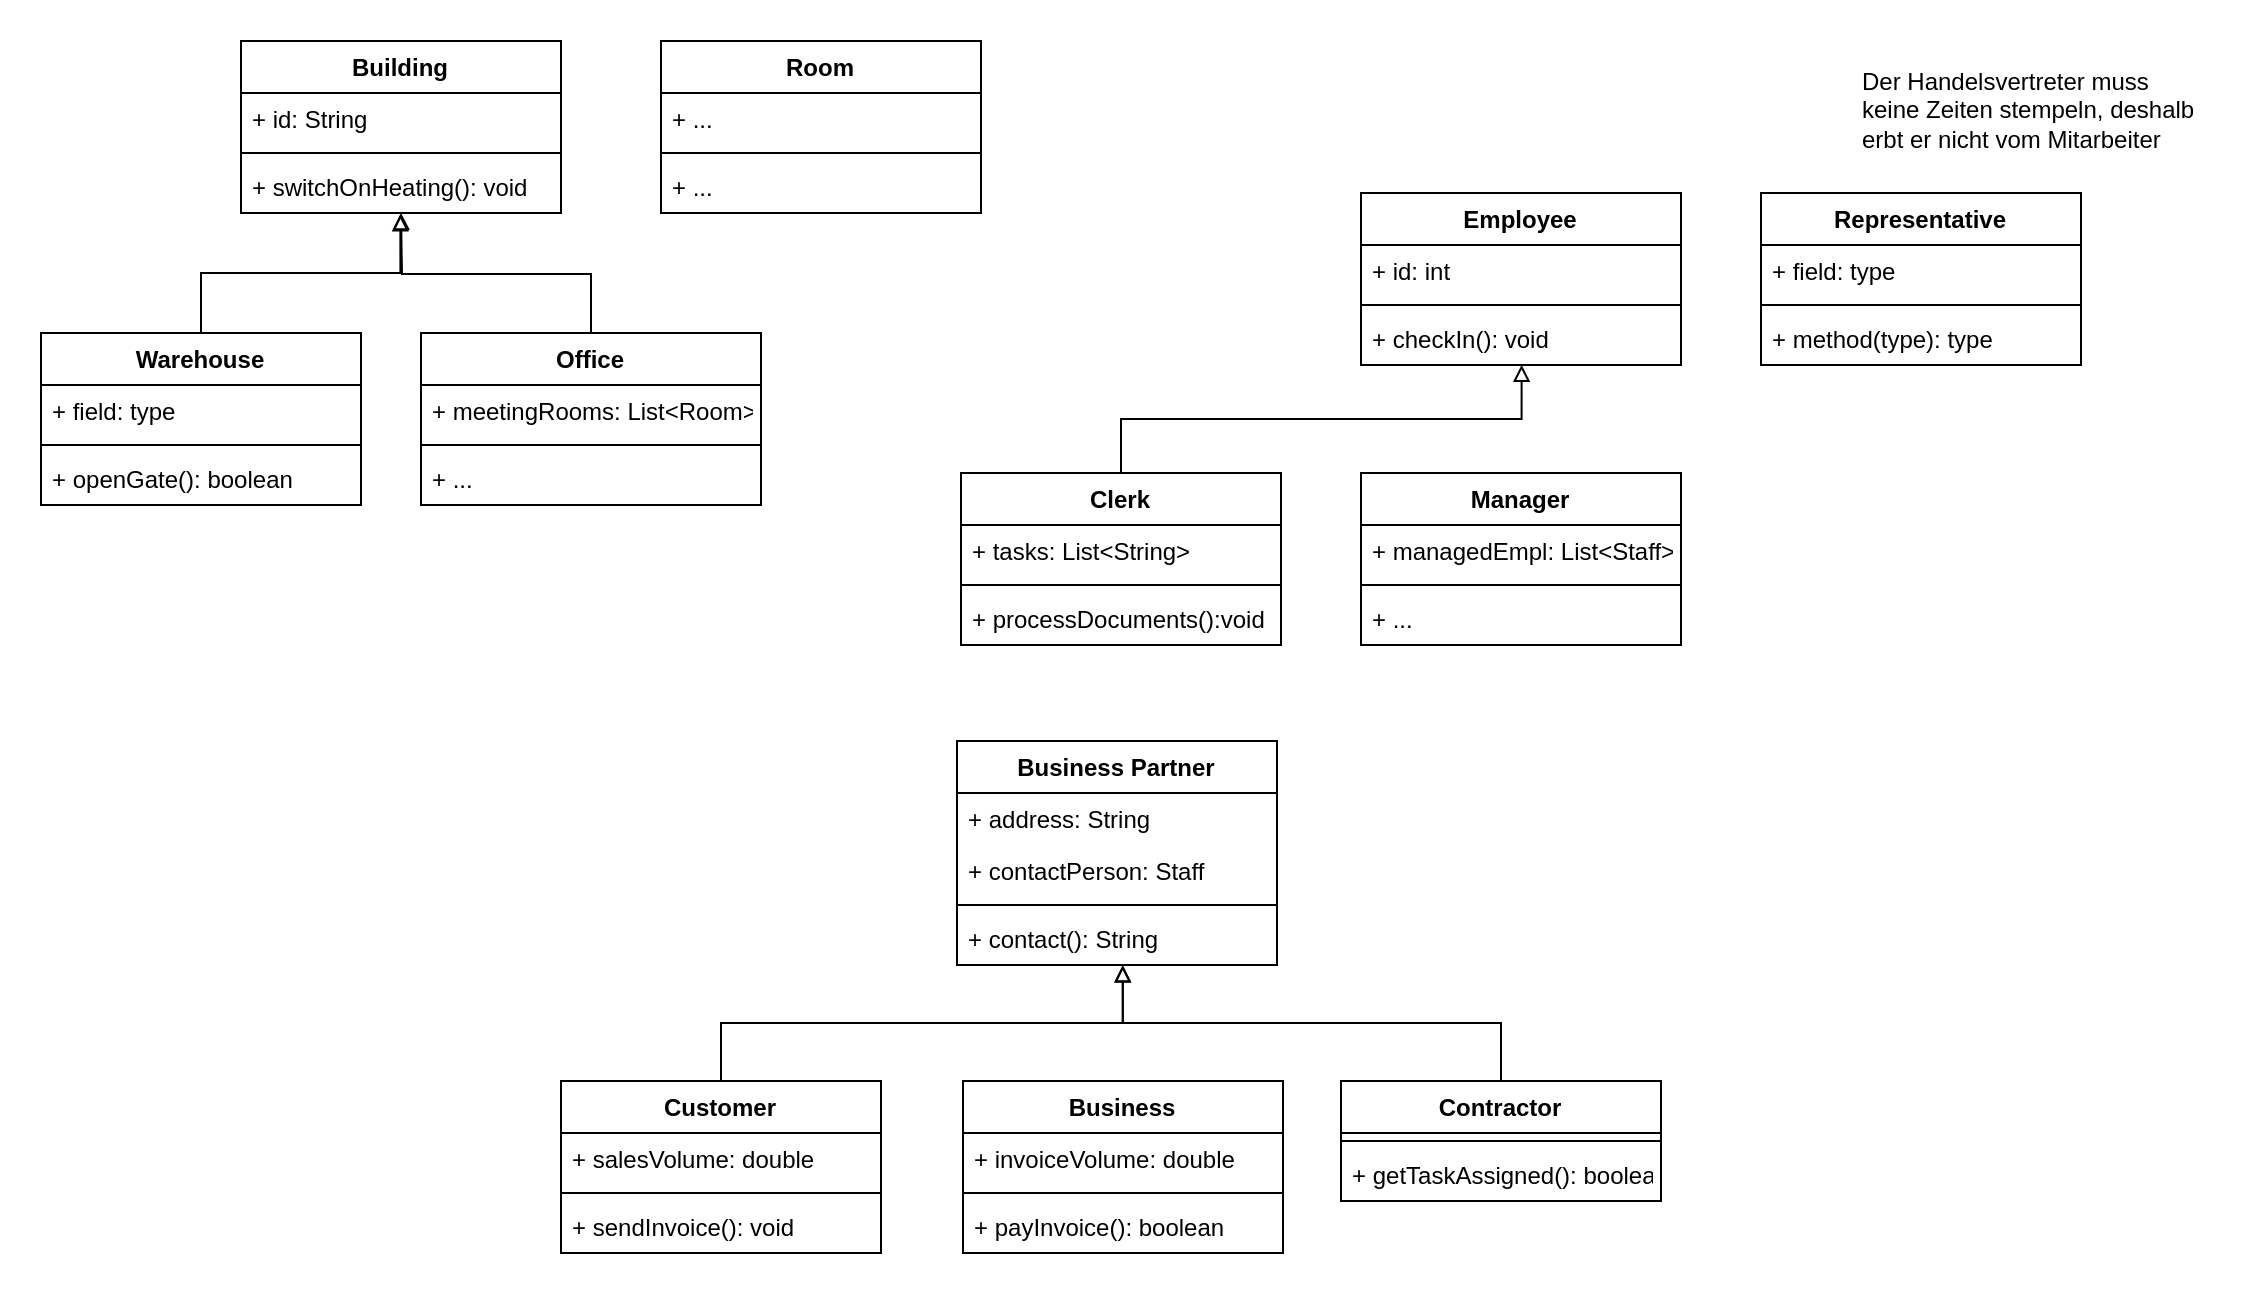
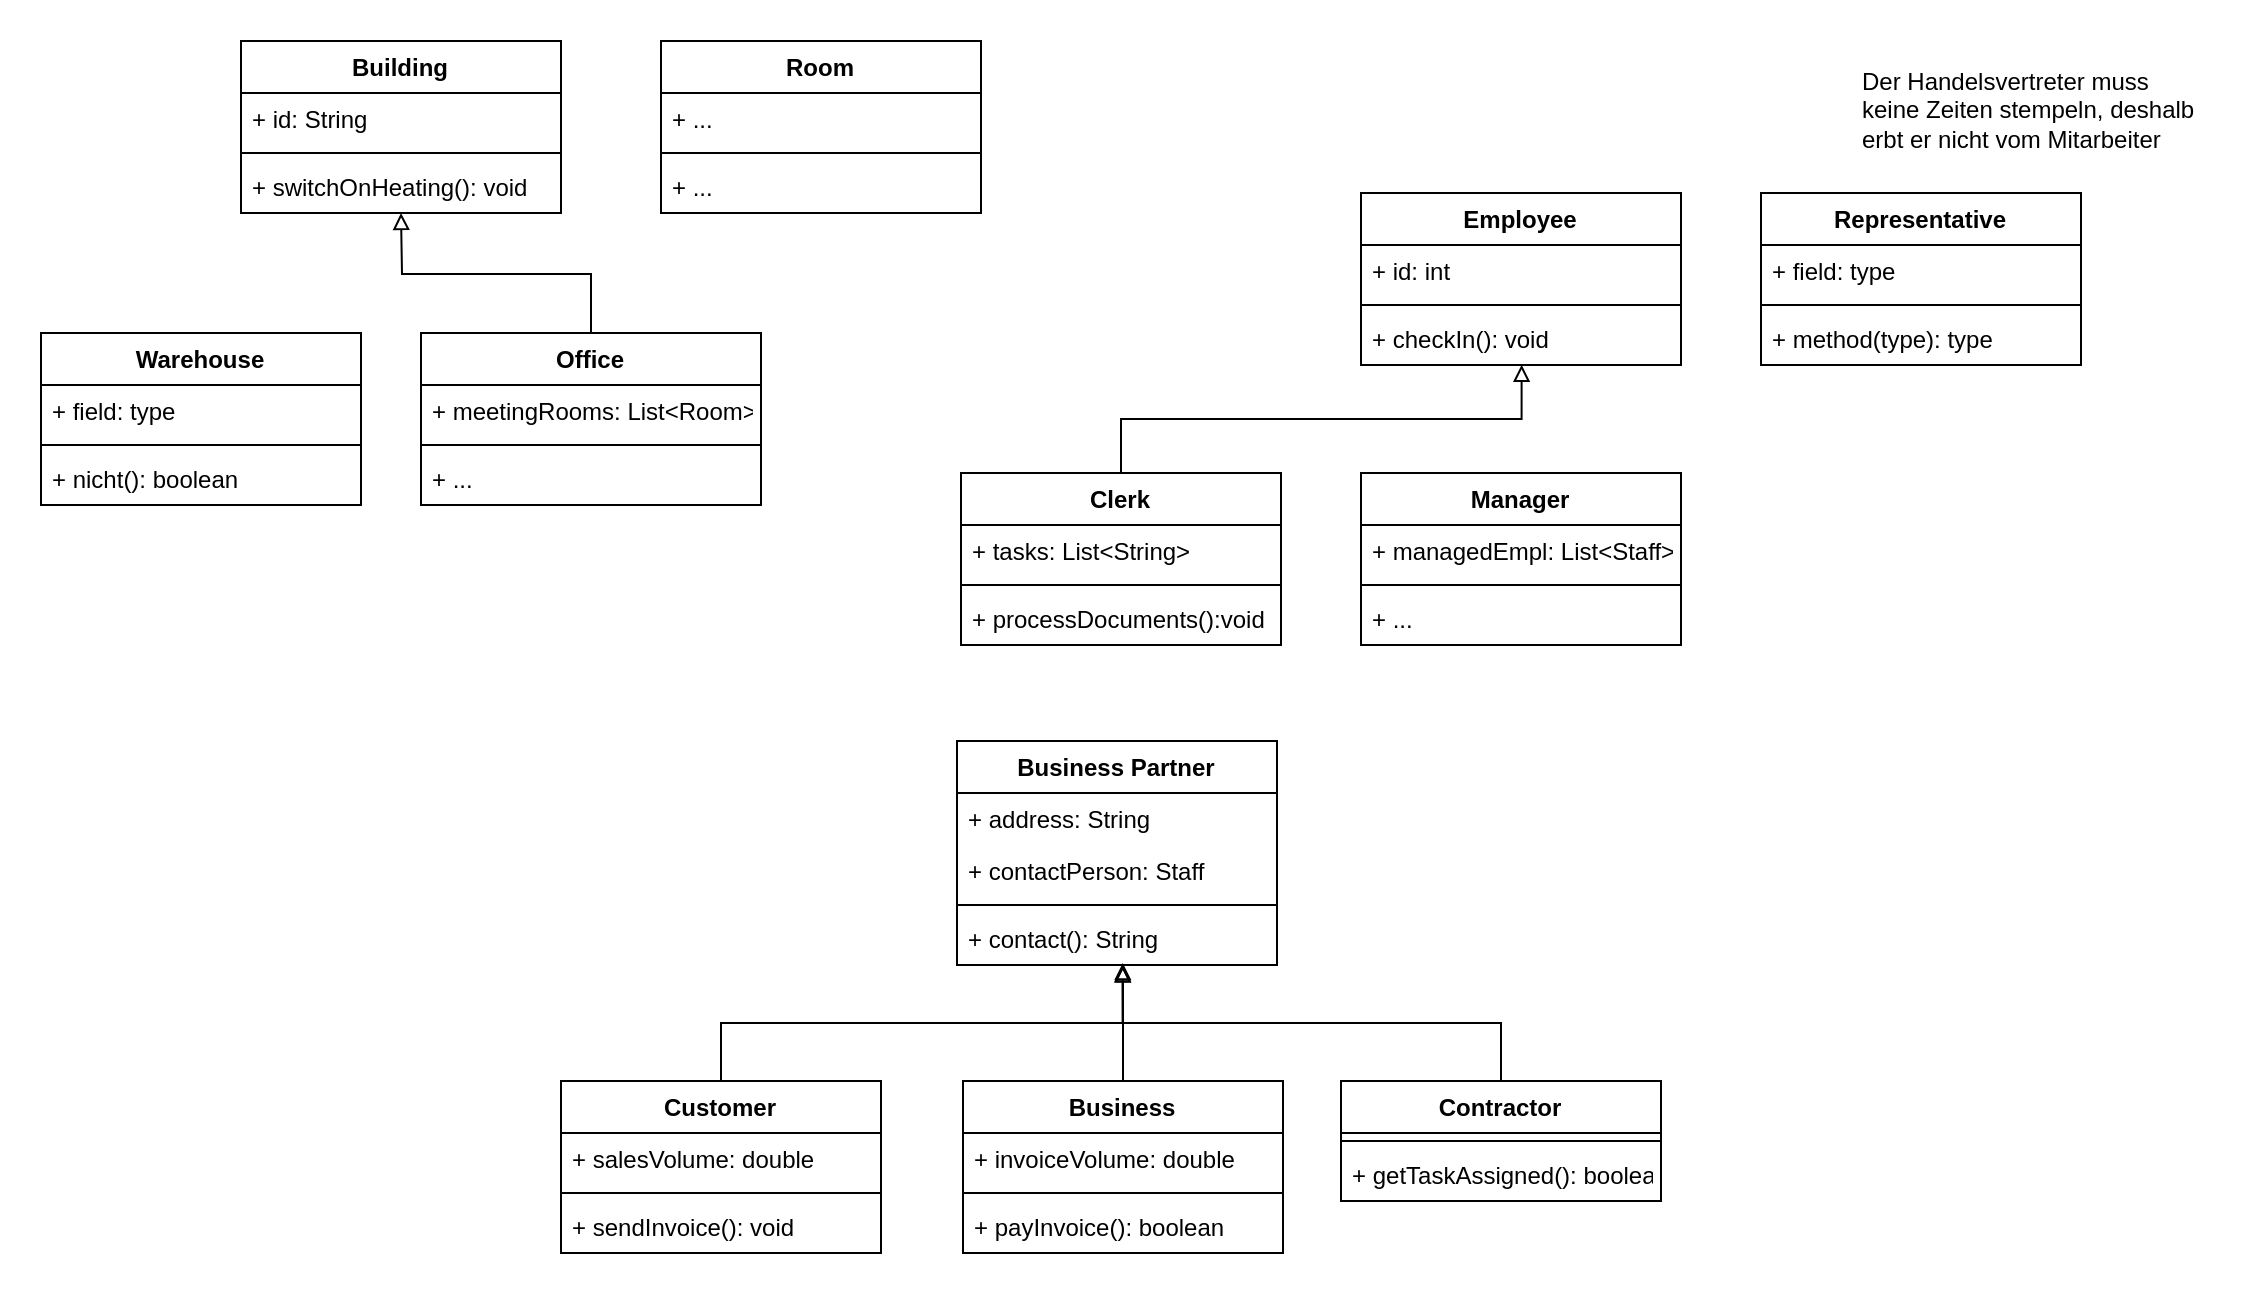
edge "Warehouse" -> "+ switchOnHeating(): void": removed
node "+ openGate(): boolean": label "+ openGate(): boolean" -> "+ nicht(): boolean"
edge "Business" -> "+ contact(): String": added
